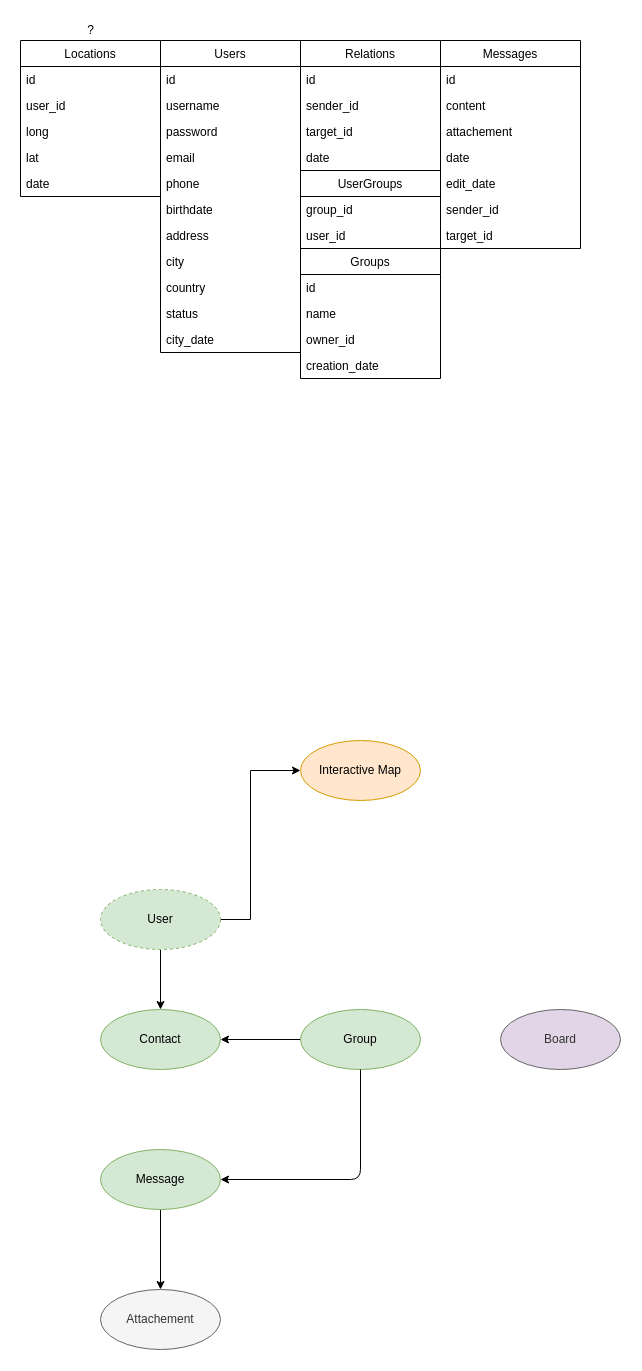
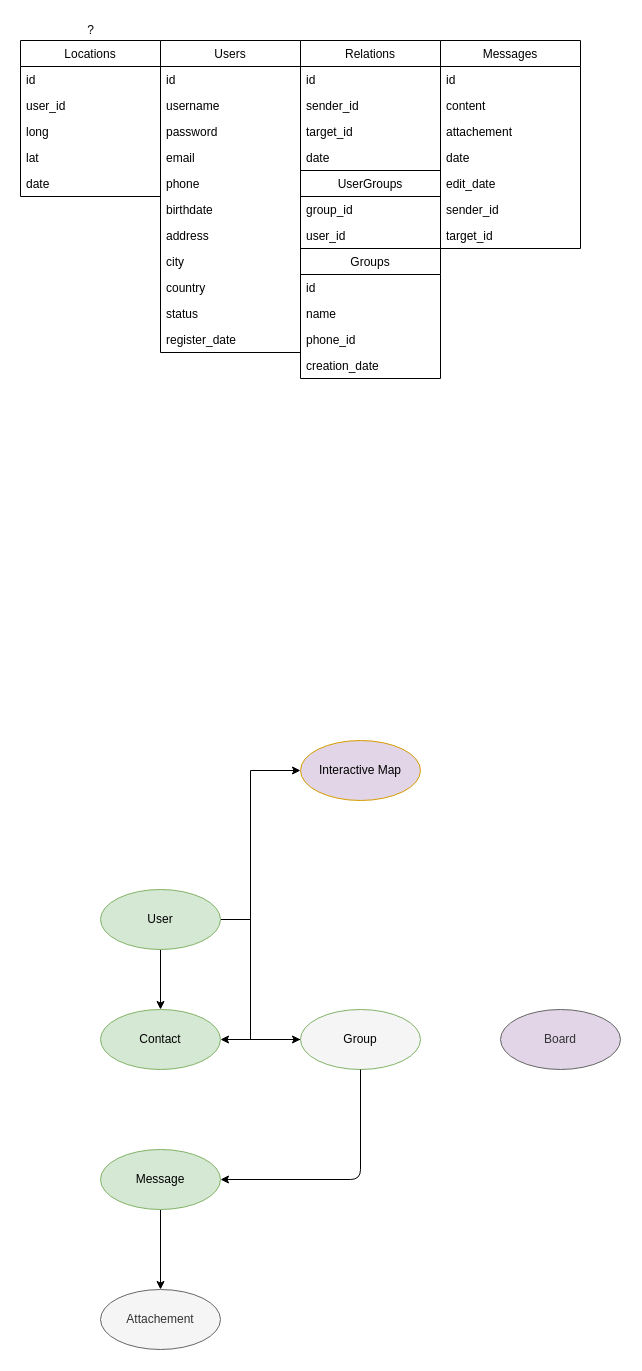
node "city_date": label "city_date" -> "register_date"
node "owner_id": label "owner_id" -> "phone_id"
node "Interactive Map": fillcolor #ffe6cc -> #e1d5e7
node "User": style dashed -> solid
edge "User" -> "Group": added
node "Group": fillcolor #d5e8d4 -> #f5f5f5
